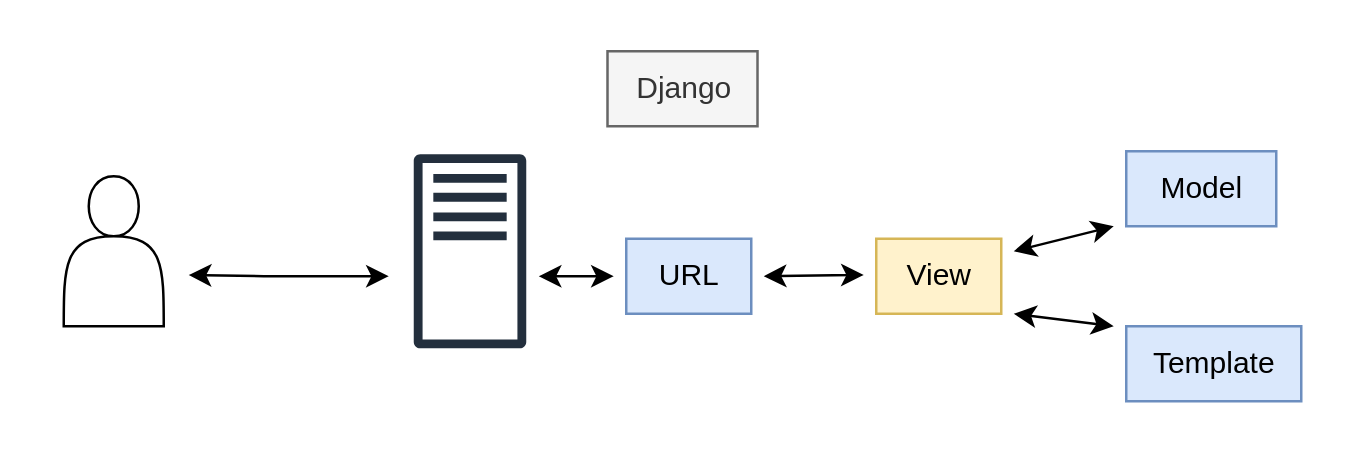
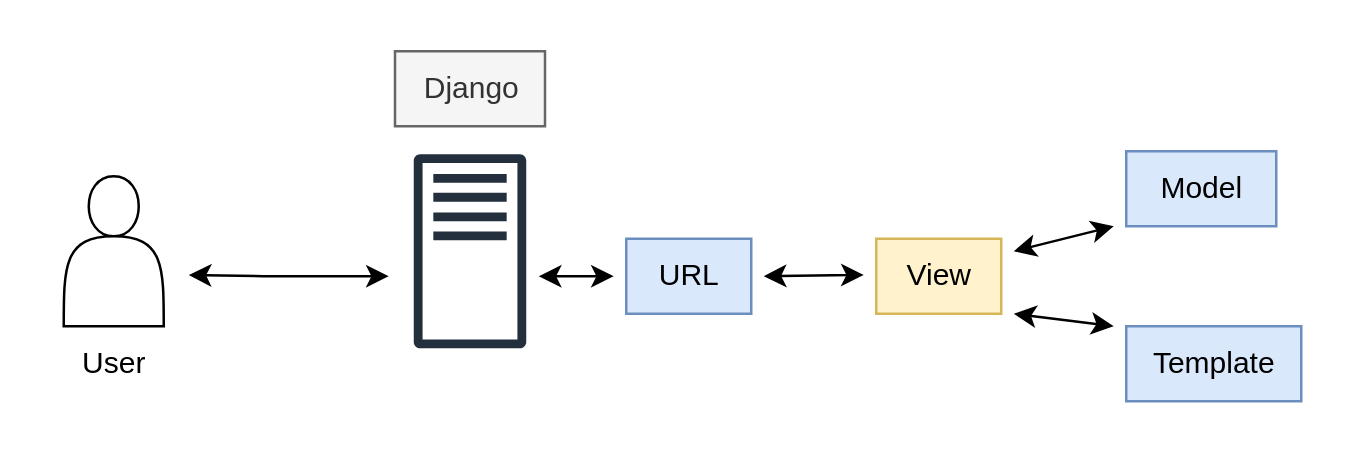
node "Django": moved (683, 89) -> (470, 89)
node "User": added
